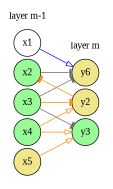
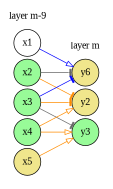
cluster "layer m-1": label "layer m-1" -> "layer m-9"
edge "y2" -> "x2": reversed
edge "x3" -> "y6": color gray40 -> blue
